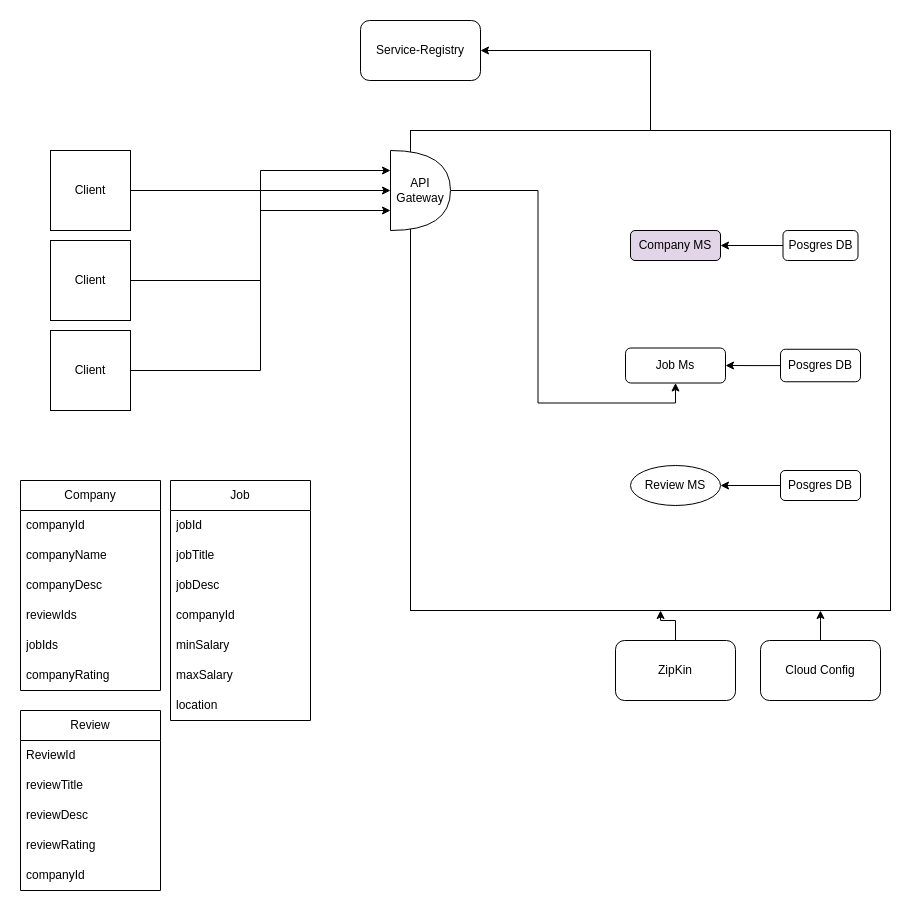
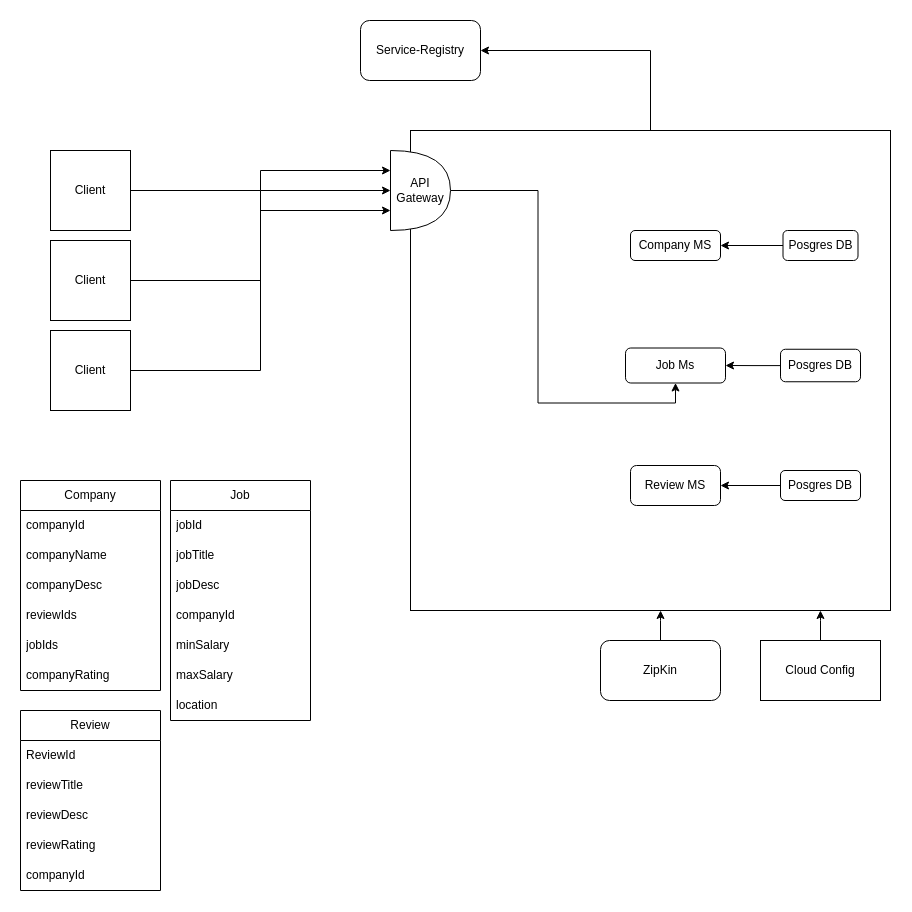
node "Company MS": fillcolor #e1d5e7 -> #ffffff
node "Review MS": shape ellipse -> rounded rectangle
node "ZipKin": moved (676, 671) -> (661, 671)
node "Cloud Config": shape rounded rectangle -> rectangle
